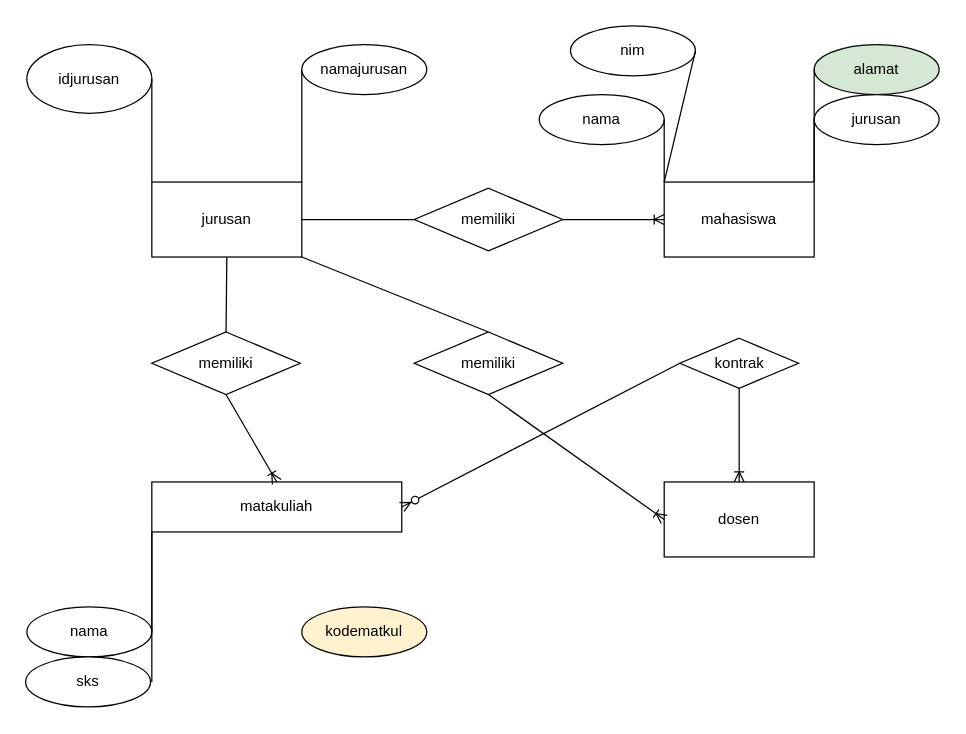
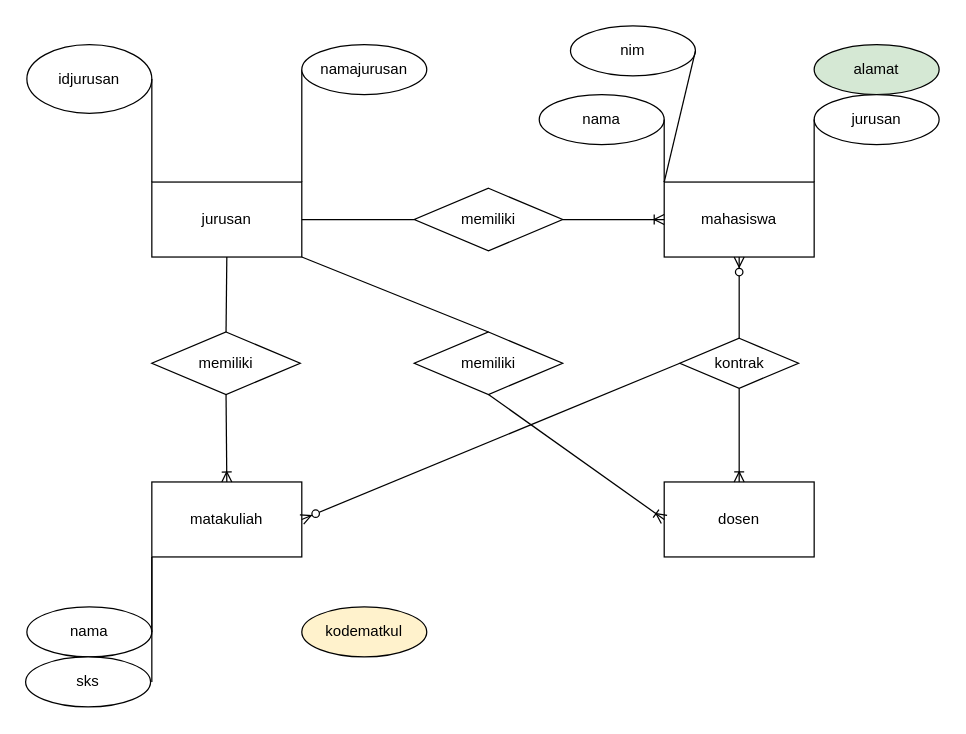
edge "mahasiswa" -> "alamat": removed
edge "kontrak" -> "mahasiswa": added
node "matakuliah": size 250x50 -> 150x75
